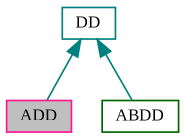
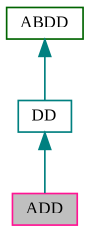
edge "ABDD" -> "DD": reversed
